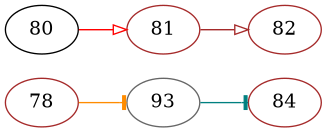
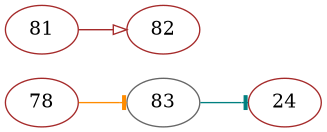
node "80": removed
node "93": label "93" -> "83"
node "84": label "84" -> "24"
